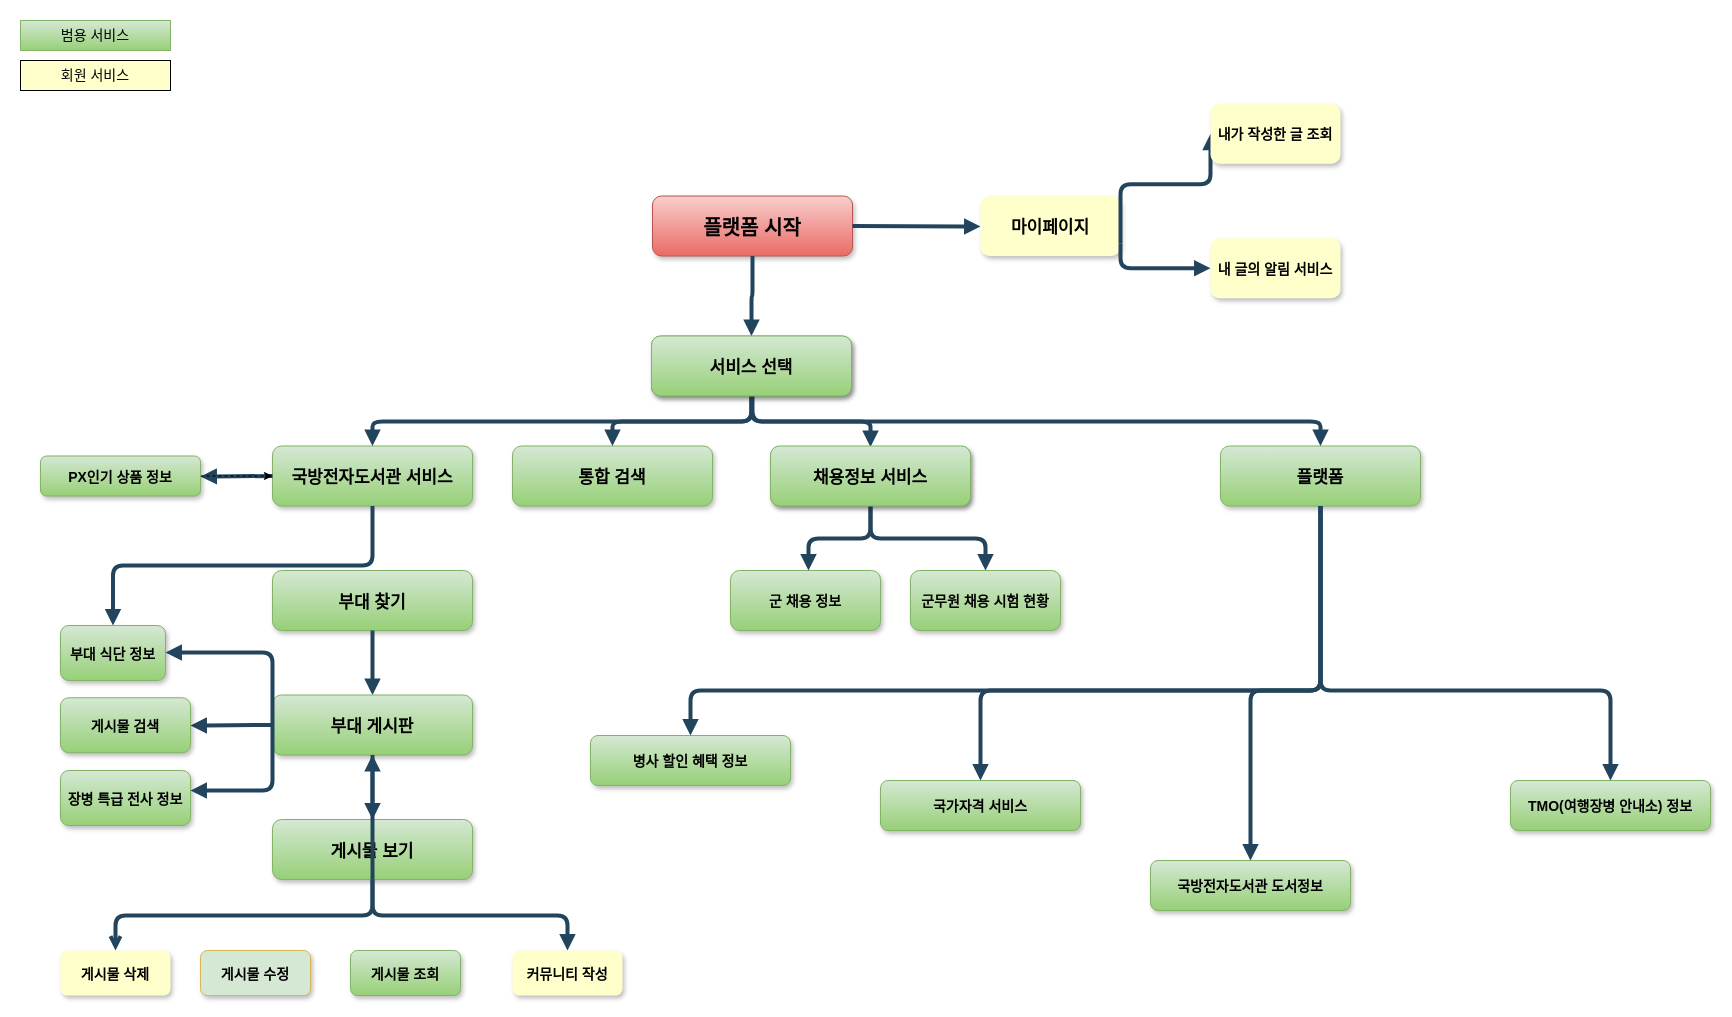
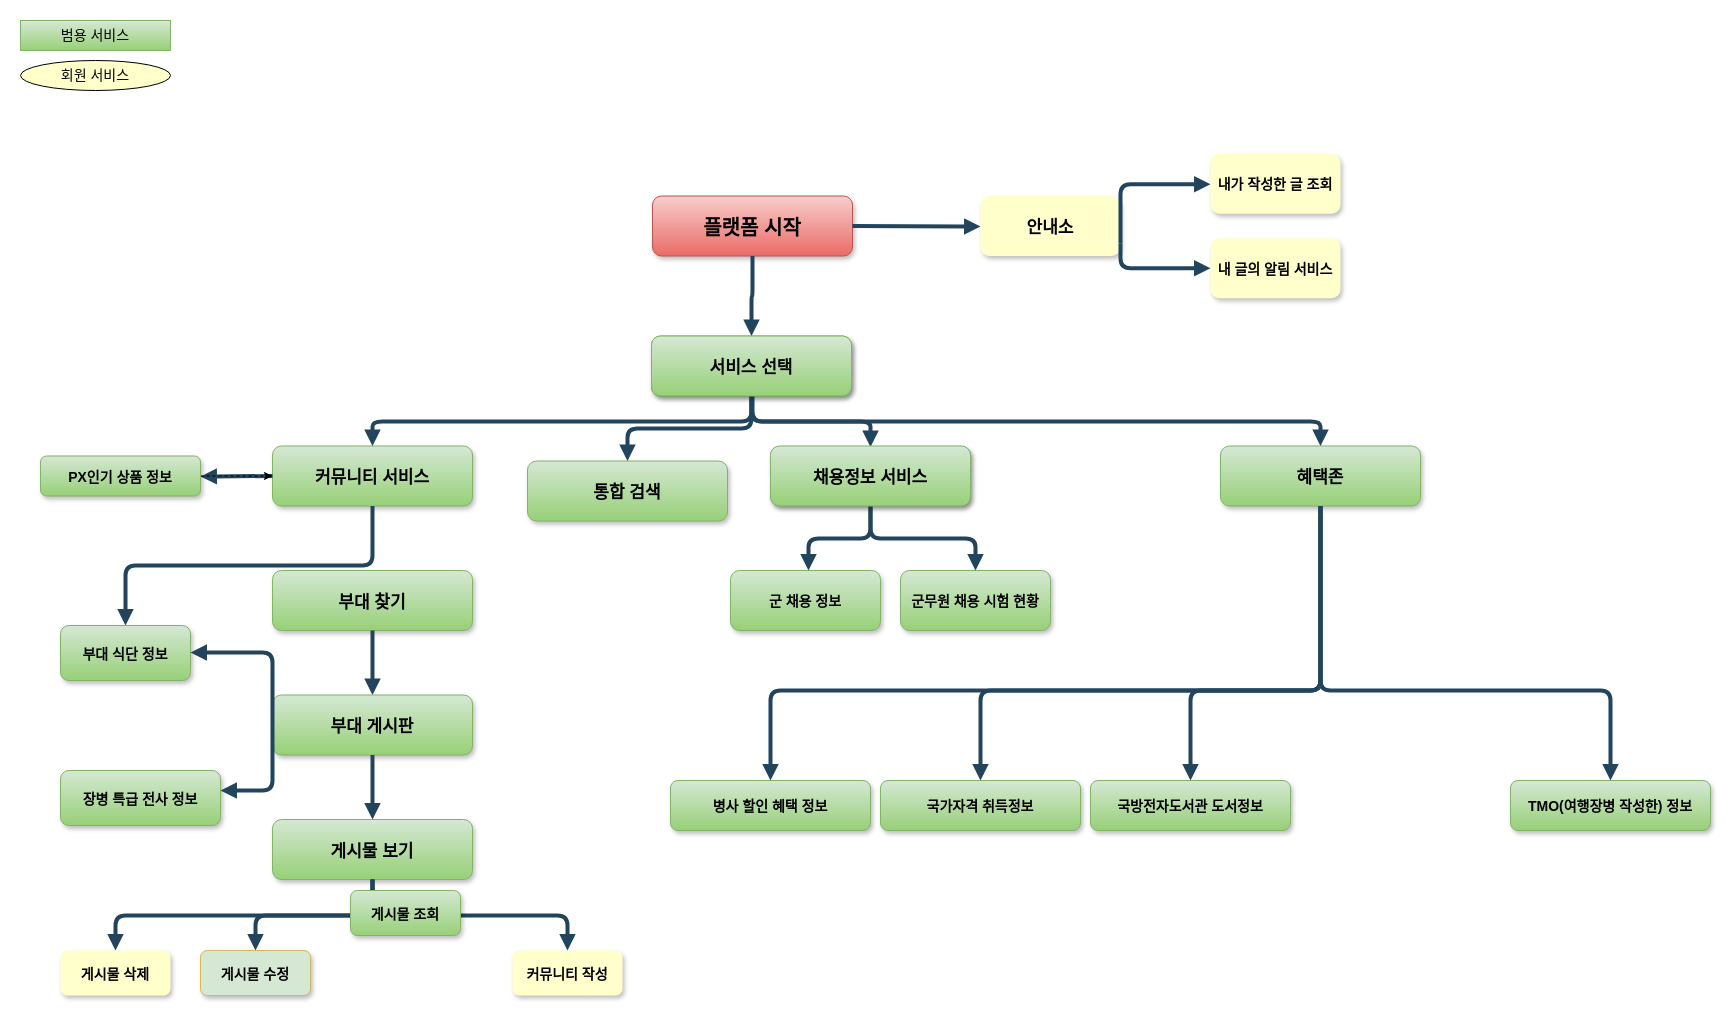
node "회원 서비스": shape rectangle -> ellipse
node "내가 작성한 글 조회": moved (1276, 134) -> (1276, 184)
node "마이페이지": label "마이페이지" -> "안내소"
node "통합 검색": moved (613, 476) -> (628, 491)
node "국방전자도서관 서비스": label "국방전자도서관 서비스" -> "커뮤니티 서비스"
node "플랫폼": label "플랫폼" -> "혜택존"
node "군무원 채용 시험 현황": moved (986, 601) -> (976, 601)
node "부대 식단 정보": size 105x55 -> 130x55
node "게시물 검색": removed
edge "부대 게시판" -> "게시물 검색": removed
node "병사 할인 혜택 정보": moved (691, 761) -> (771, 806)
node "장병 특급 전사 정보": size 130x55 -> 160x55
node "국가자격 서비스": label "국가자격 서비스" -> "국가자격 취득정보"
node "TMO(여행장병 안내소) 정보": label "TMO(여행장병 안내소) 정보" -> "TMO(여행장병 작성한) 정보"
edge "게시물 보기" -> "부대 게시판": now "게시물 보기" -> "게시물 수정"
node "국방전자도서관 도서정보": moved (1251, 886) -> (1191, 806)
edge "게시물 보기" -> "게시물 삭제": arrowhead open -> block
node "게시물 조회": moved (406, 973) -> (406, 913)
